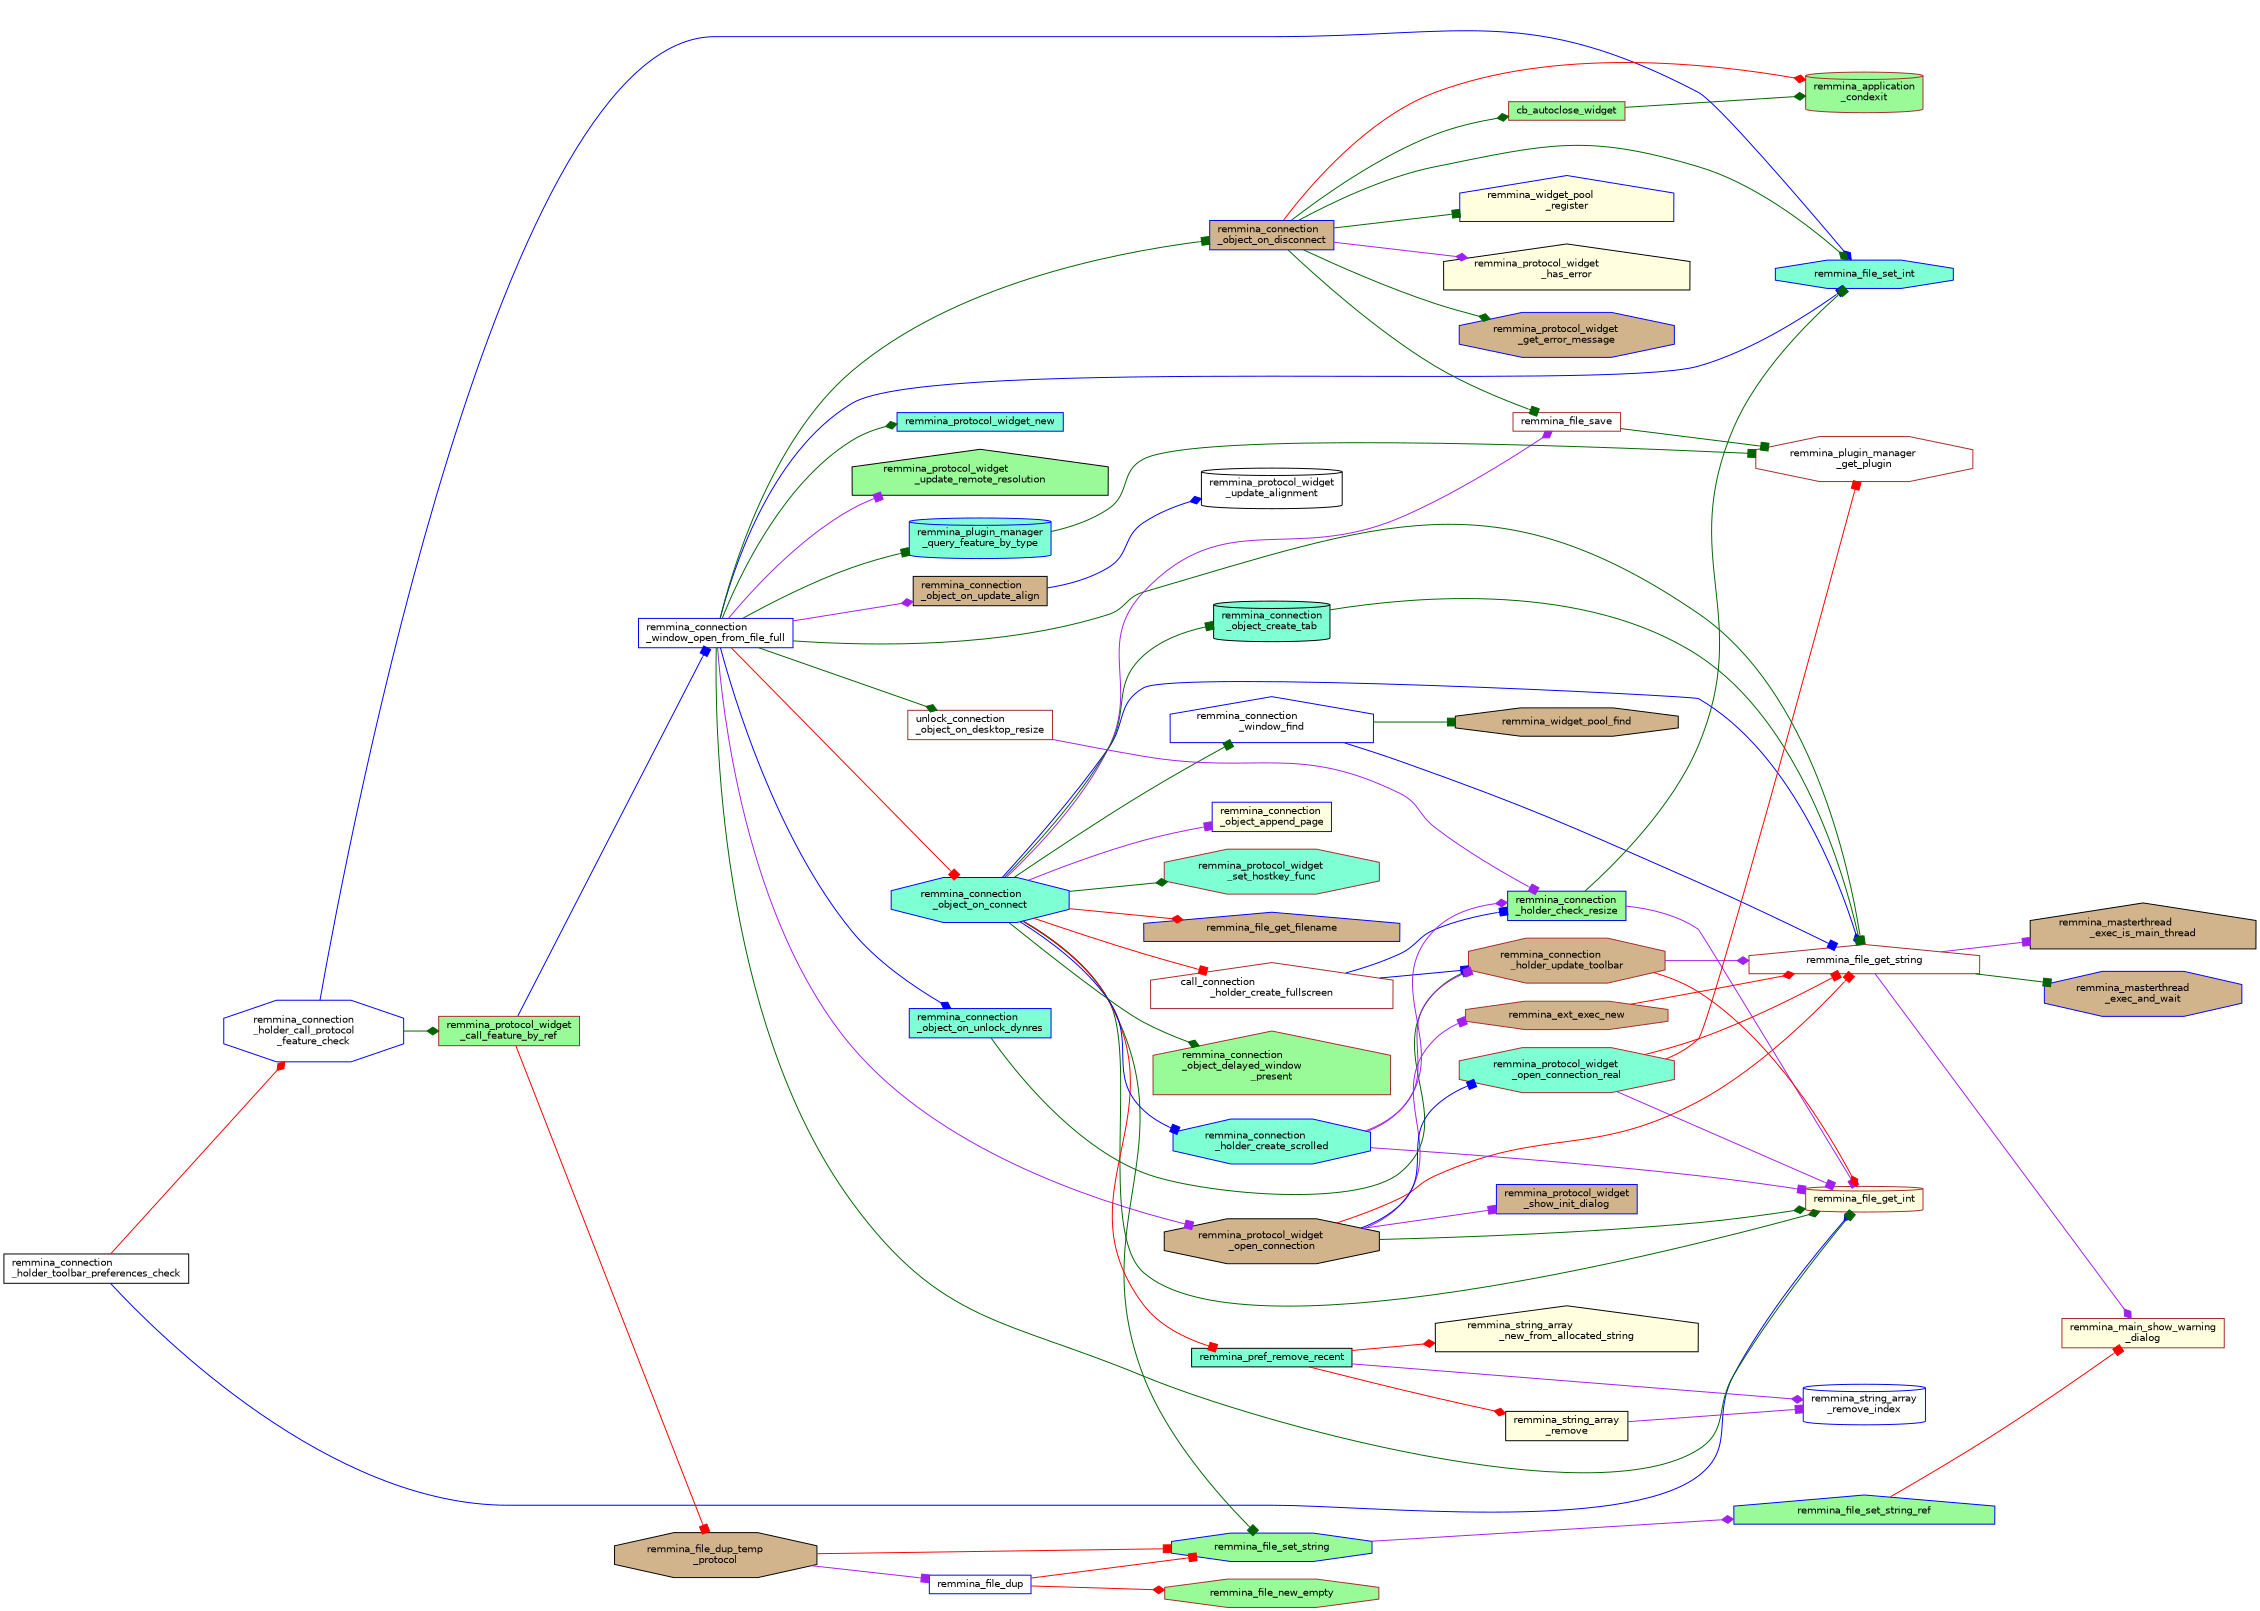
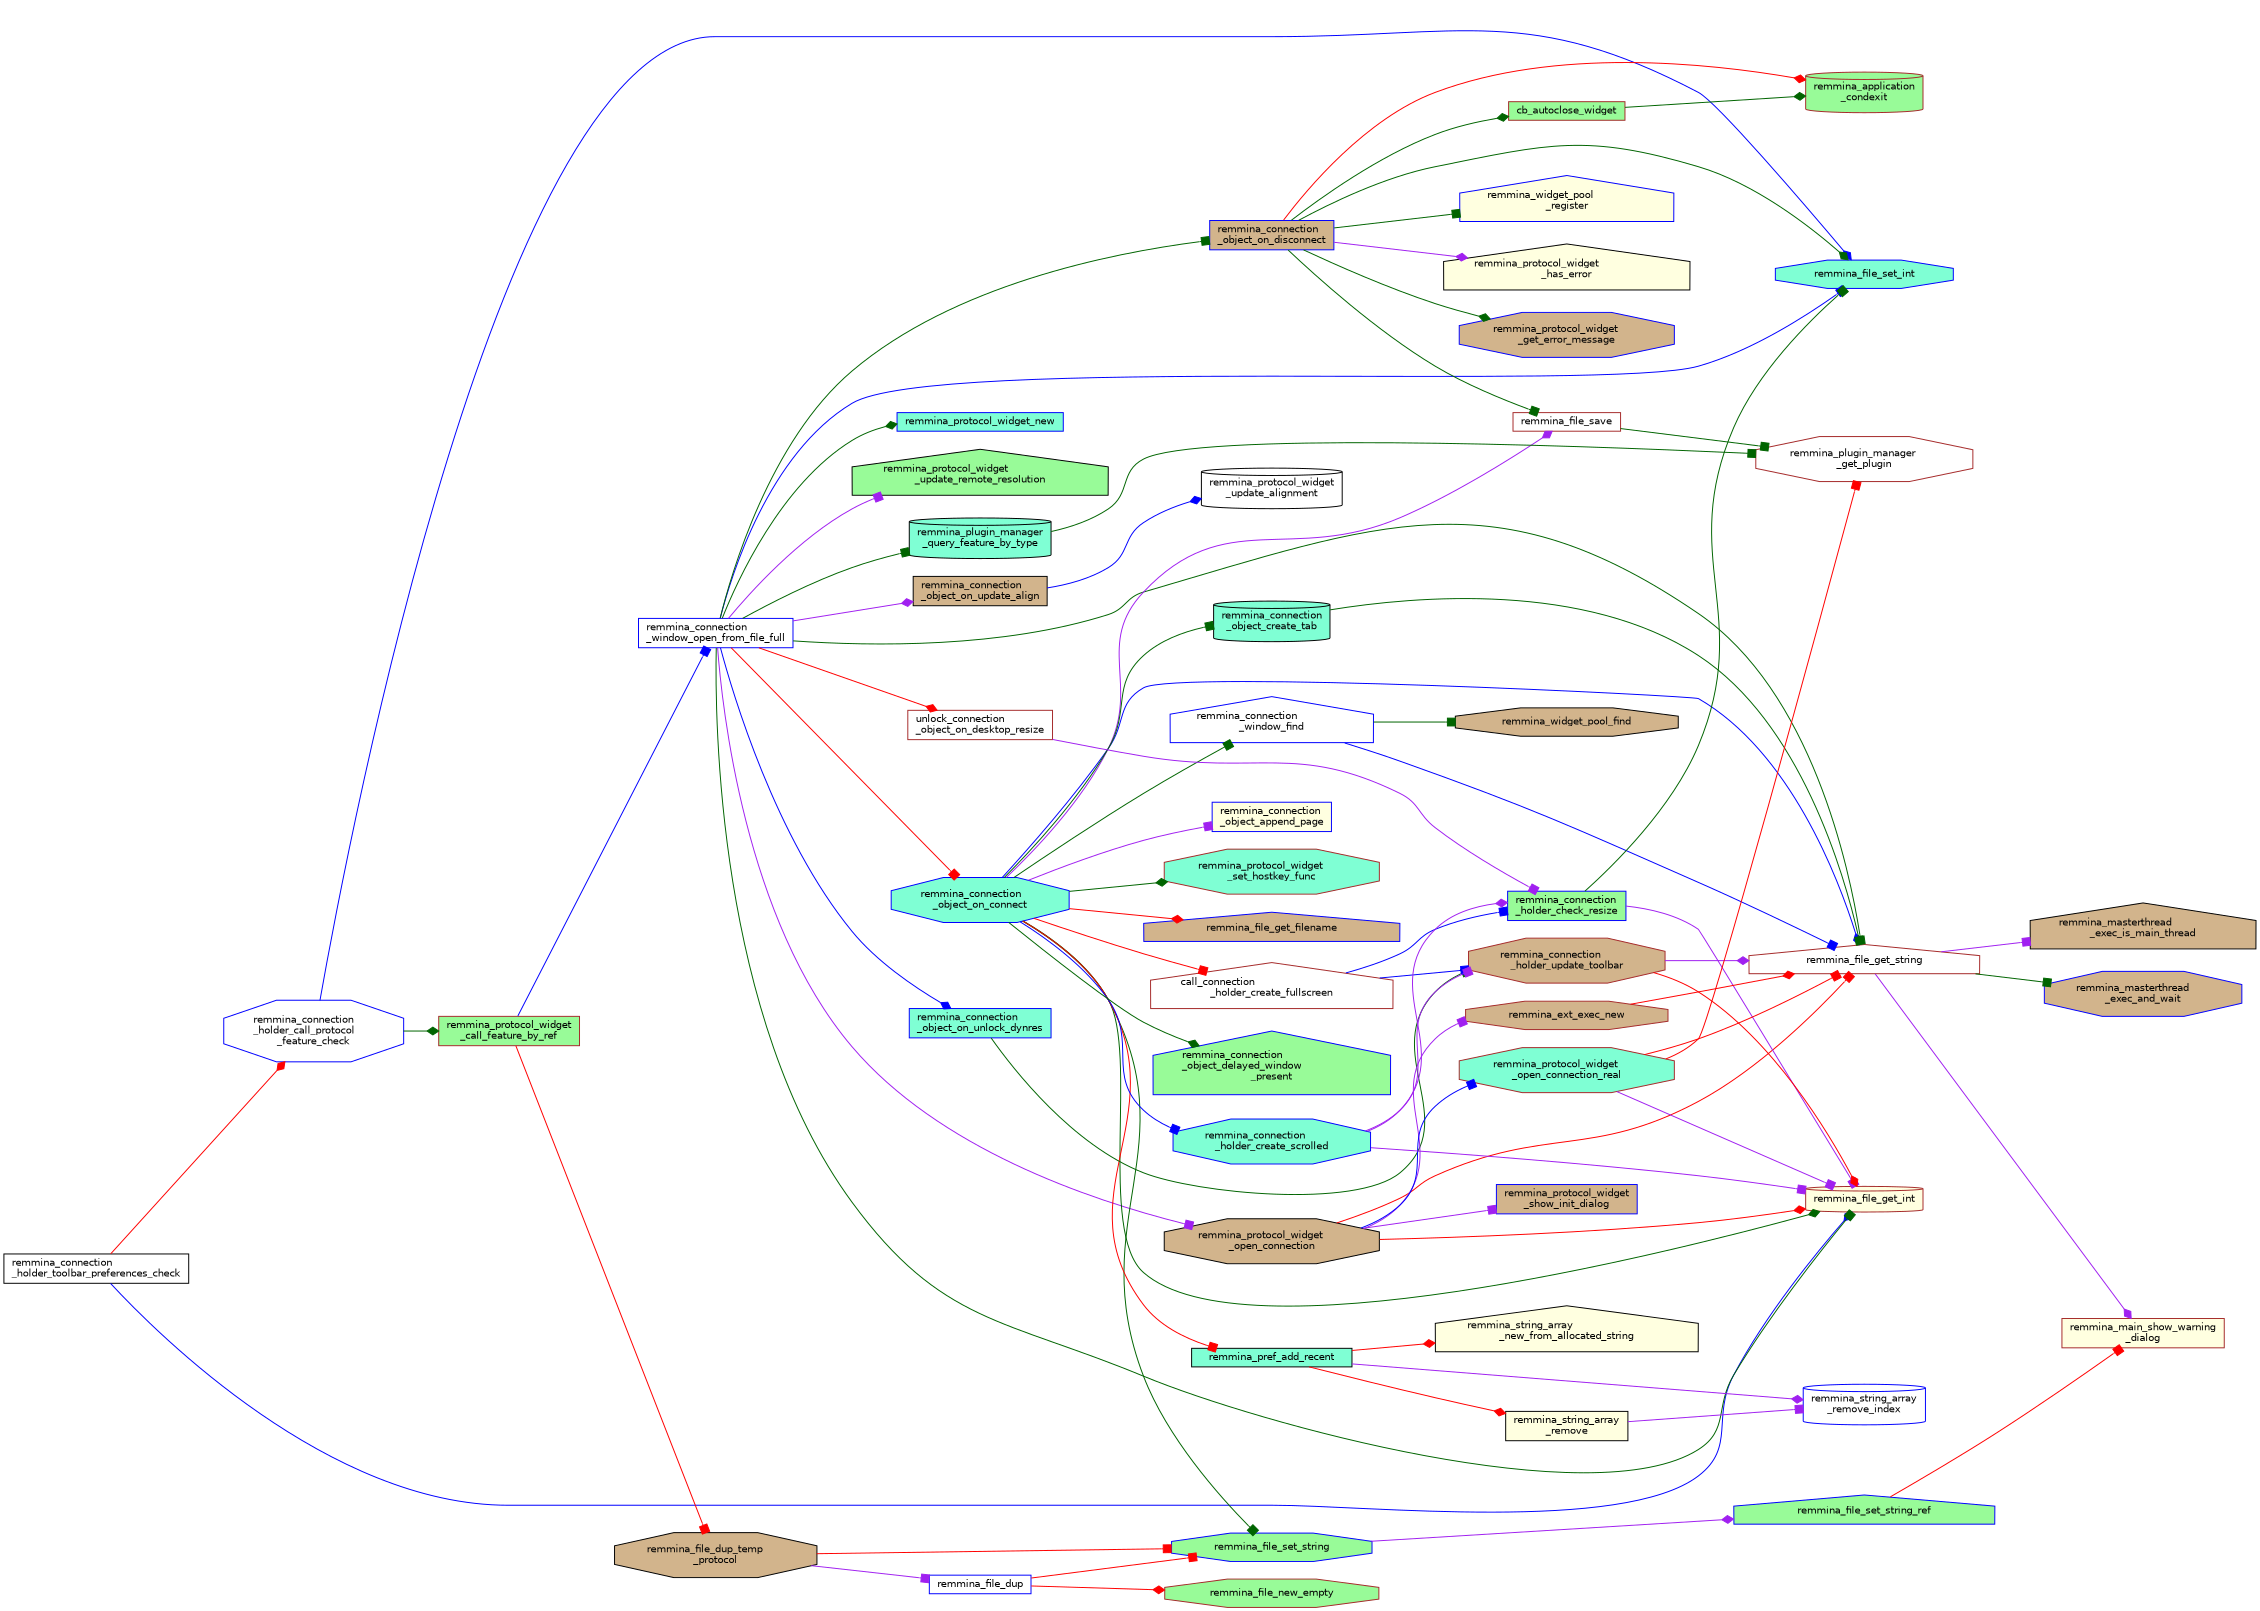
node "remmina_plugin_manager _query_feature_by_type": color blue -> black
edge "remmina_connection _window_open_from_file_full" -> "unlock_connection _object_on_desktop_resize": color darkgreen -> red
node "remmina_connection _object_delayed_window _present": color brown -> blue
edge "remmina_protocol_widget _open_connection" -> "remmina_file_get_int": color darkgreen -> red
node "remmina_pref_remove_recent": label "remmina_pref_remove_recent" -> "remmina_pref_add_recent"
